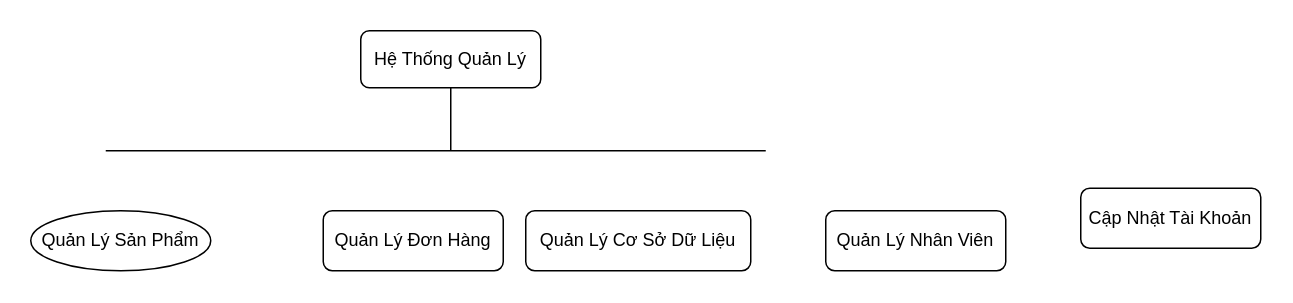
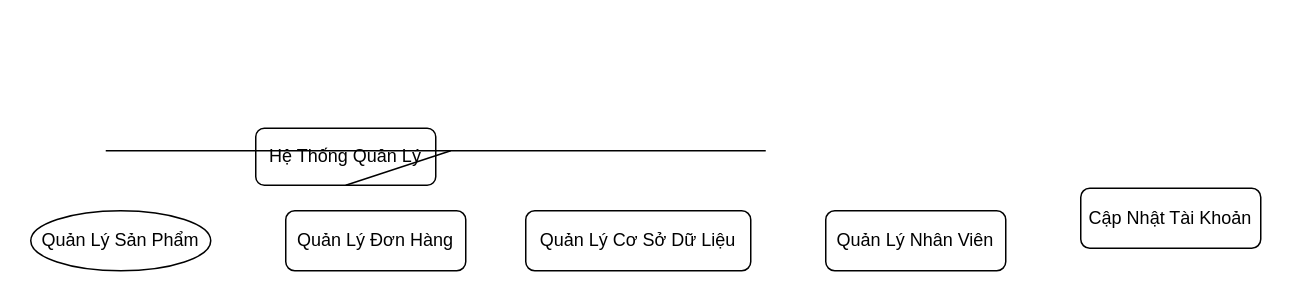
node "Hệ Thống Quản Lý": moved (451, 59) -> (346, 157)
node "Quản Lý Đơn Hàng": moved (413, 241) -> (376, 241)
